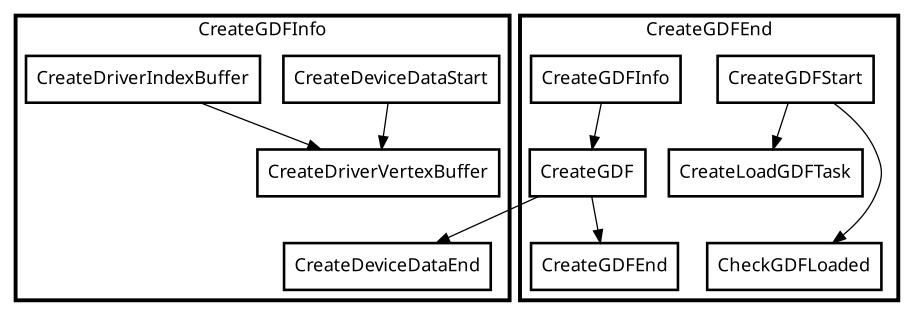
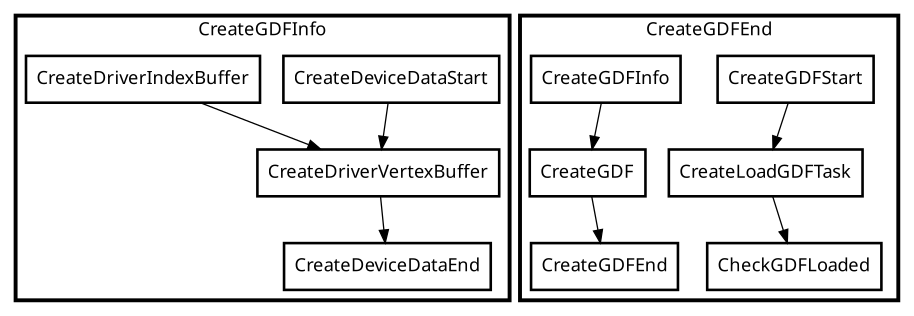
edge "CreateGDFStart" -> "CheckGDFLoaded": now "CreateLoadGDFTask" -> "CheckGDFLoaded"
edge "CreateGDF" -> "CreateDeviceDataEnd": now "CreateDriverVertexBuffer" -> "CreateDeviceDataEnd"
